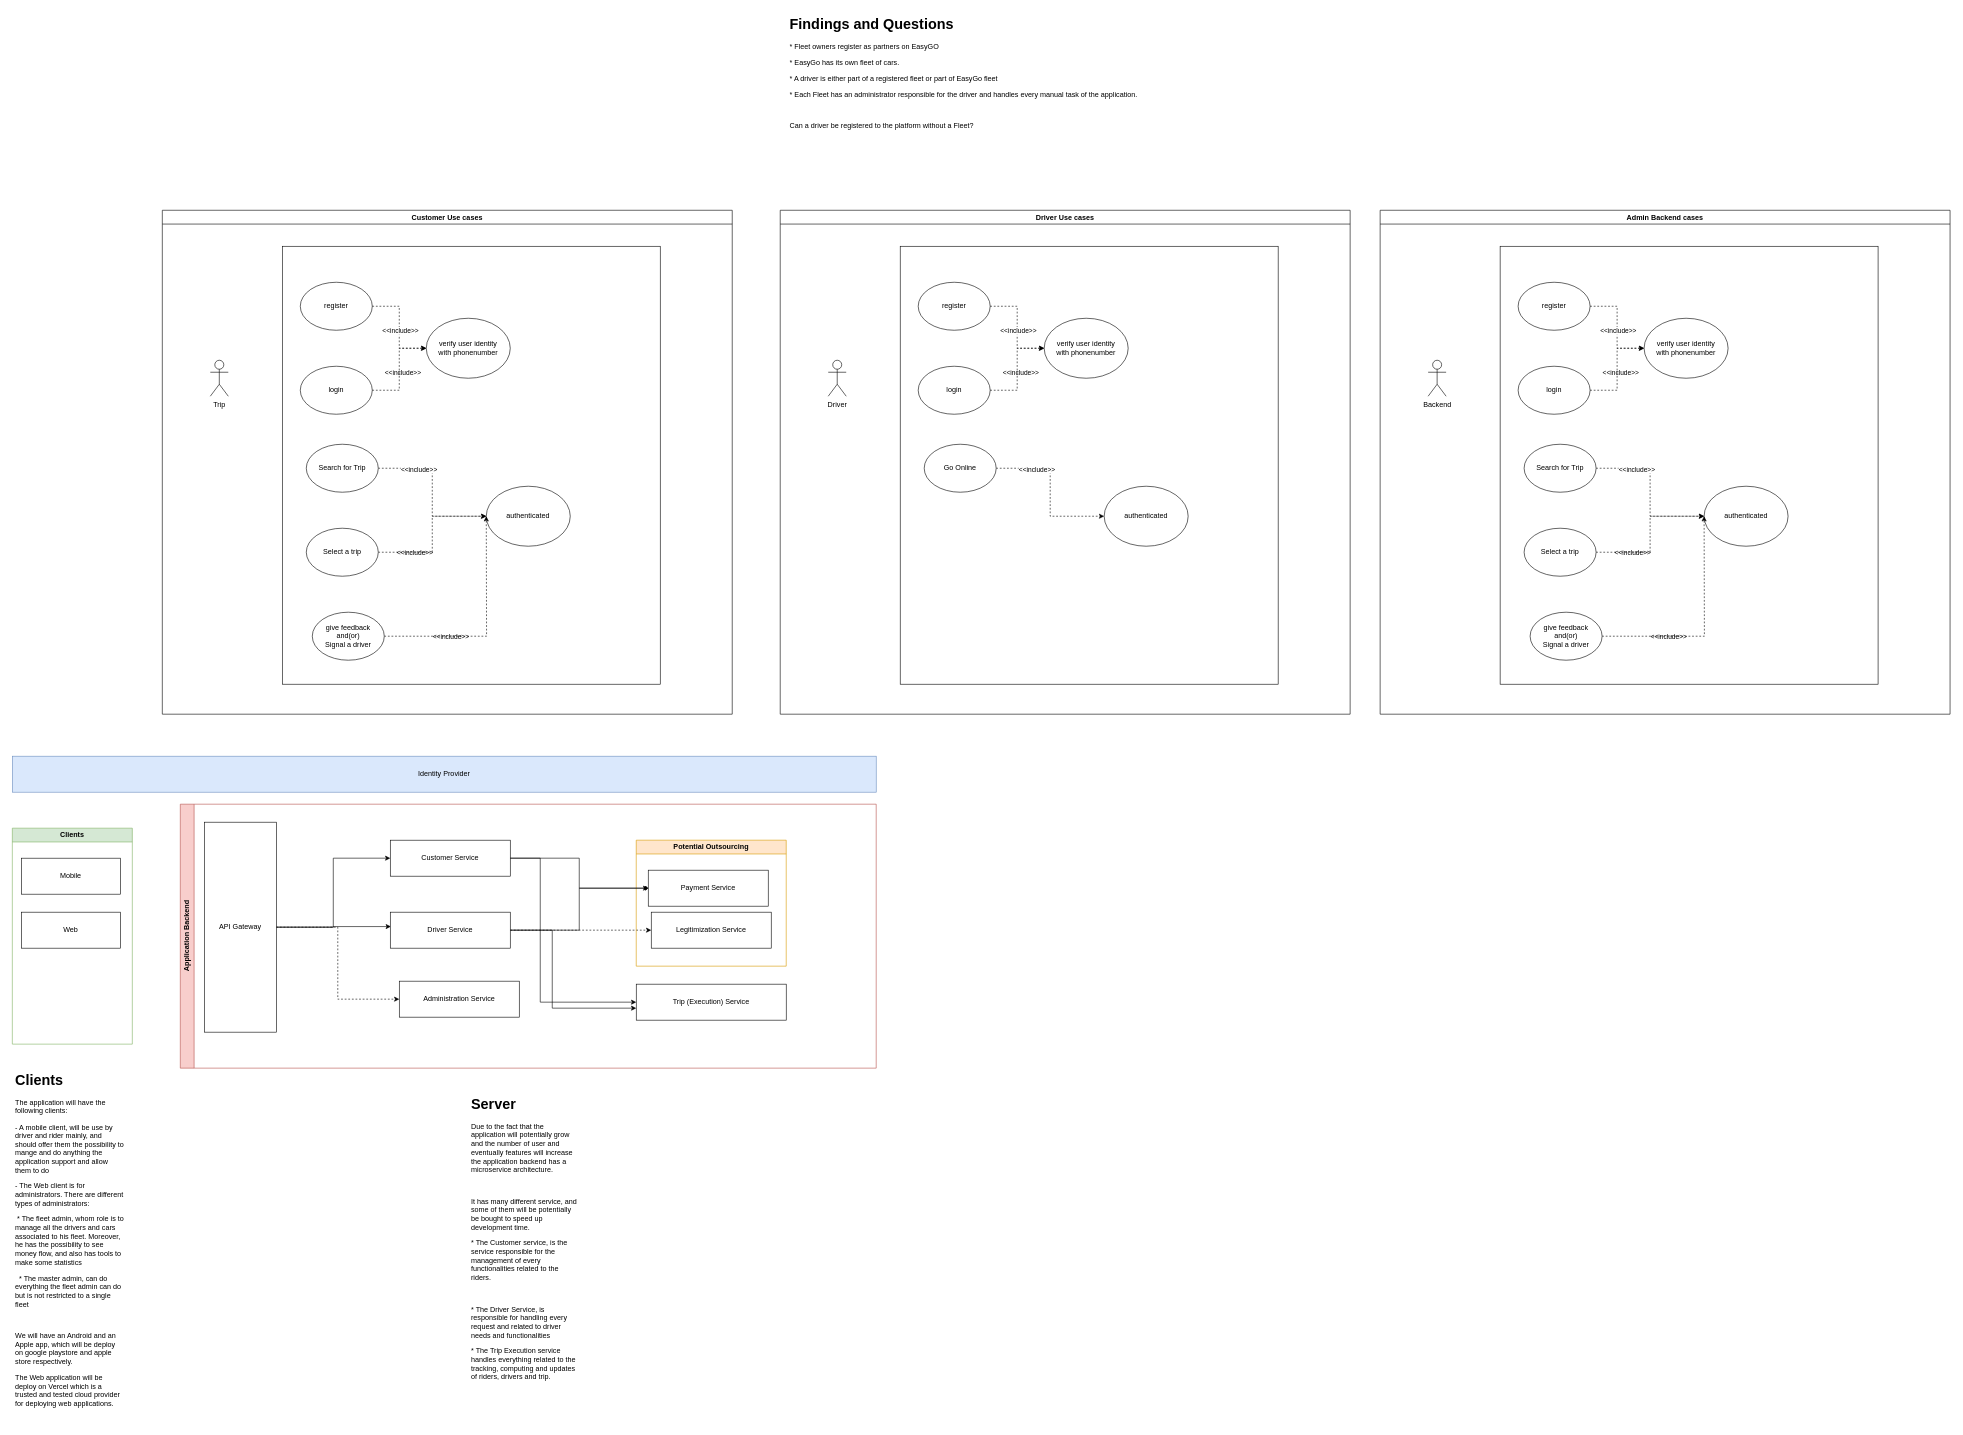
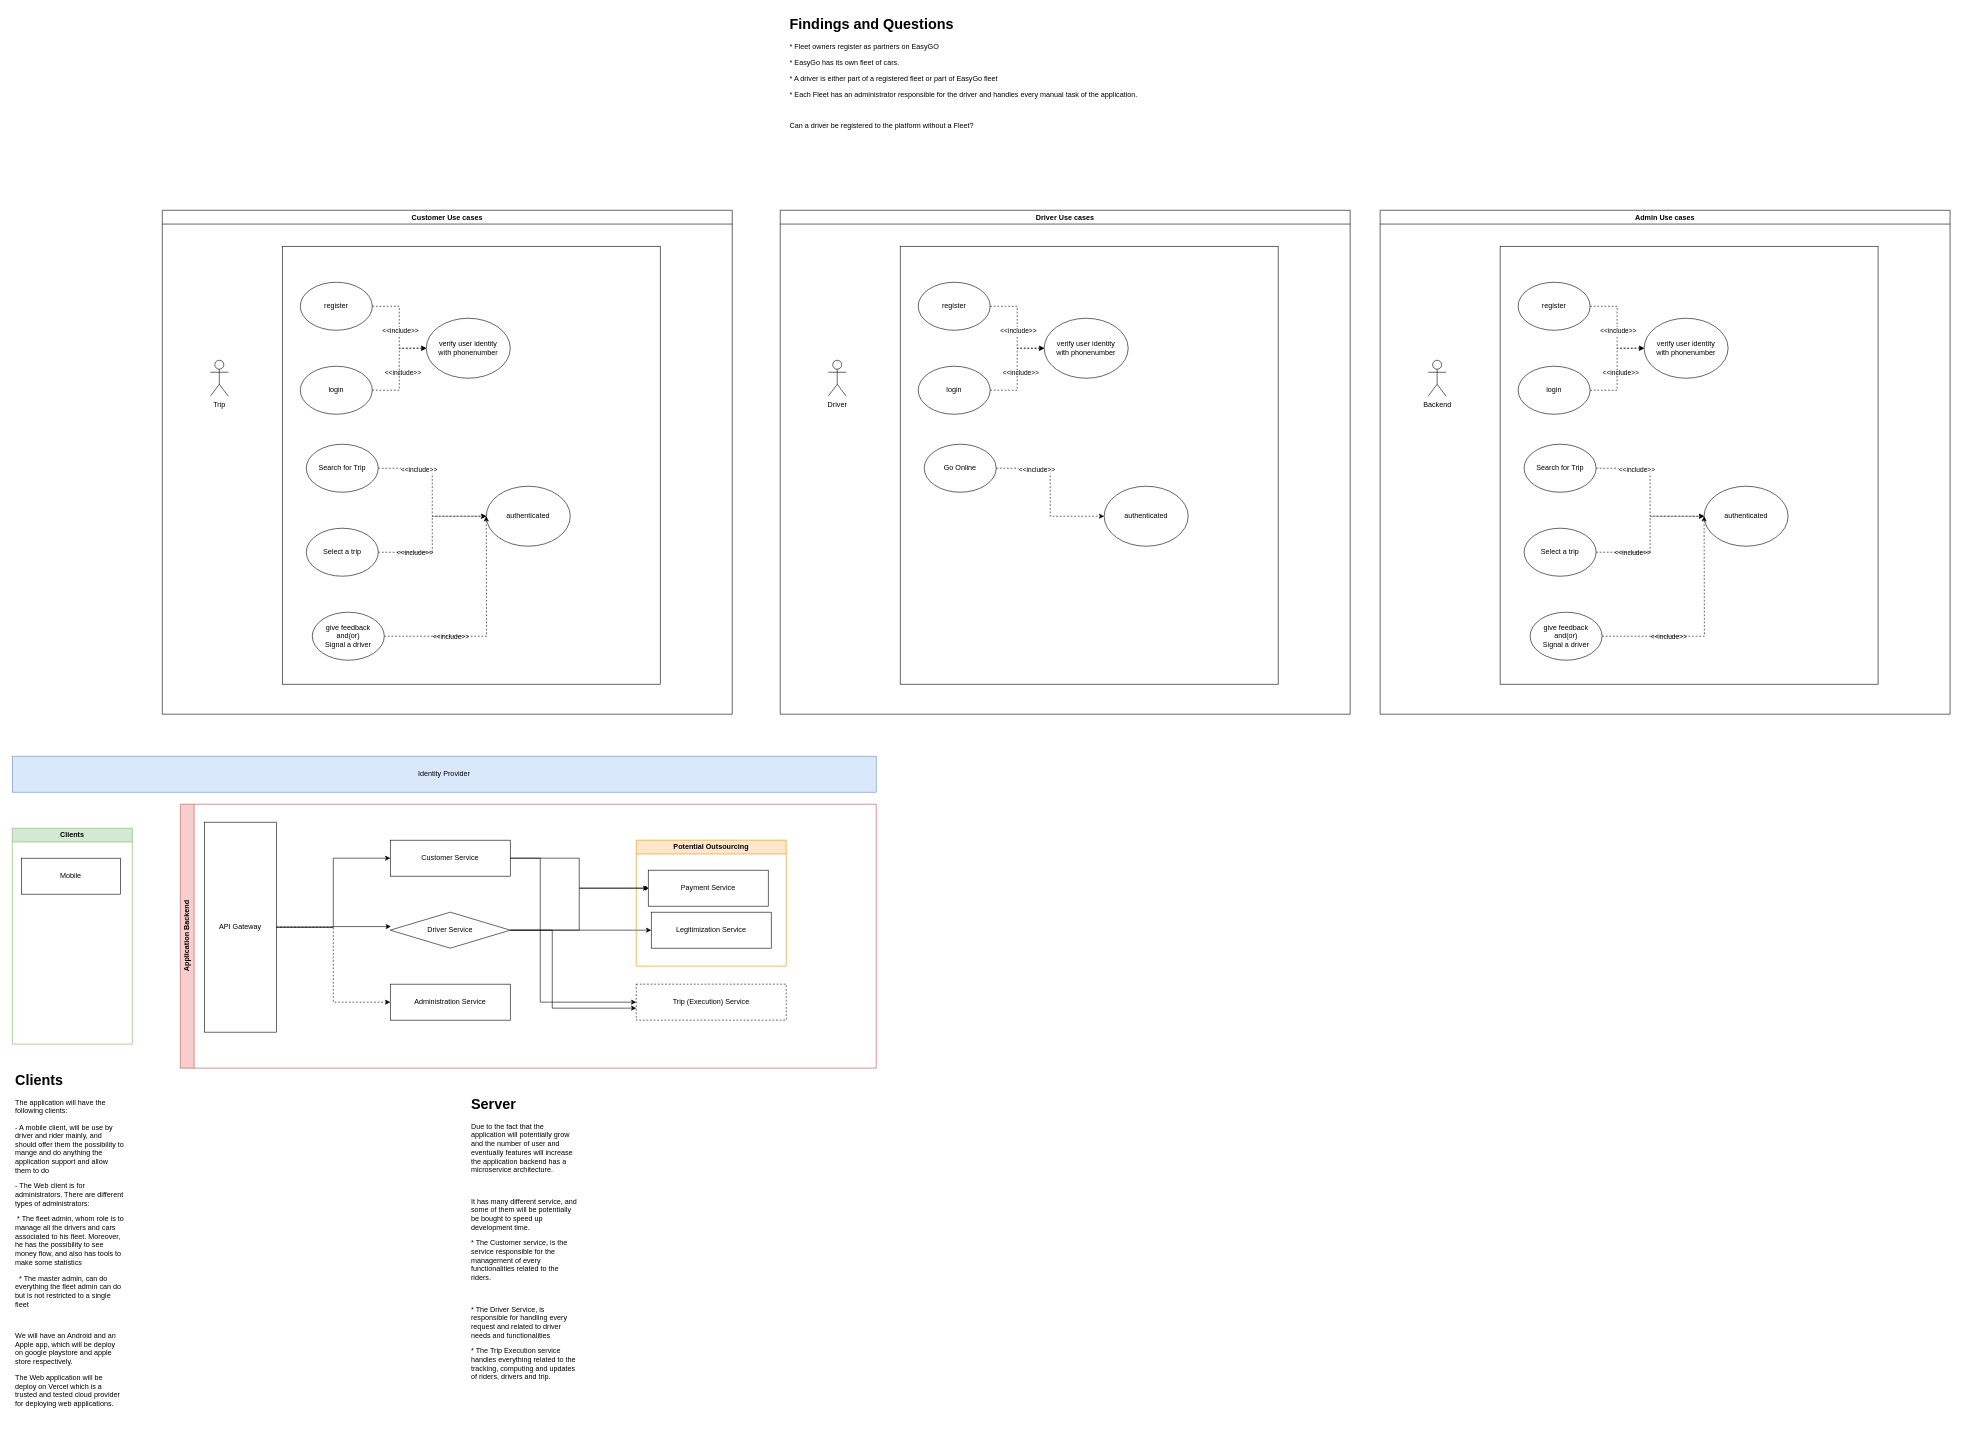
node "Admin Backend cases": label "Admin Backend cases" -> "Admin Use cases"
node "Web": removed
node "Driver Service": shape rectangle -> diamond
edge "Driver Service" -> "Legitimization Service": style dashed -> solid
node "Administration Service": moved (459, 999) -> (450, 1002)
node "Trip (Execution) Service": style solid -> dashed
